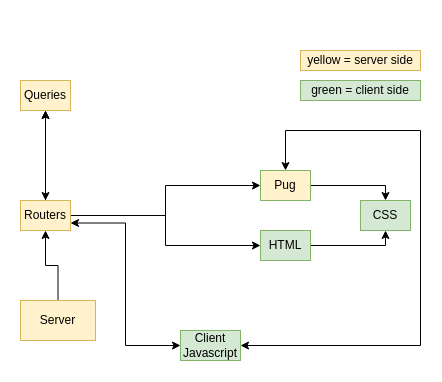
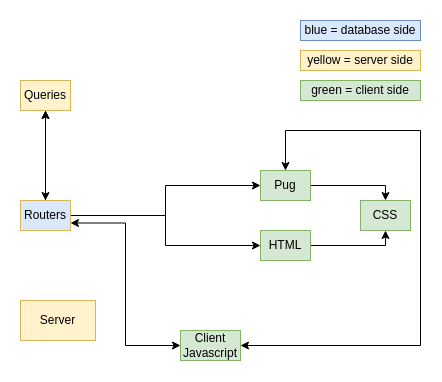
node "blue = database side": added
node "Pug": fillcolor #fff2cc -> #d5e8d4
node "Routers": fillcolor #fff2cc -> #dae8fc
edge "Server" -> "Routers": removed
